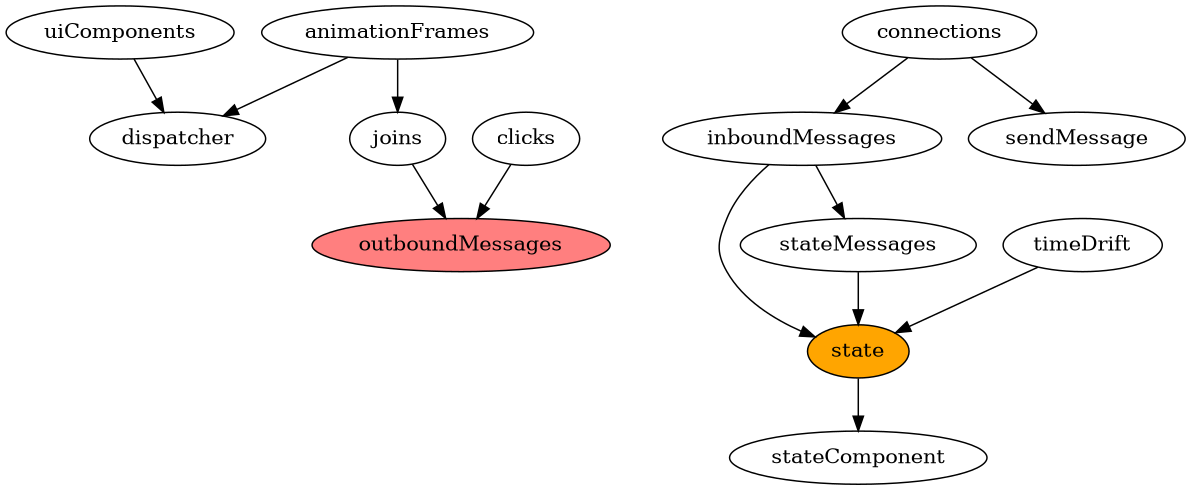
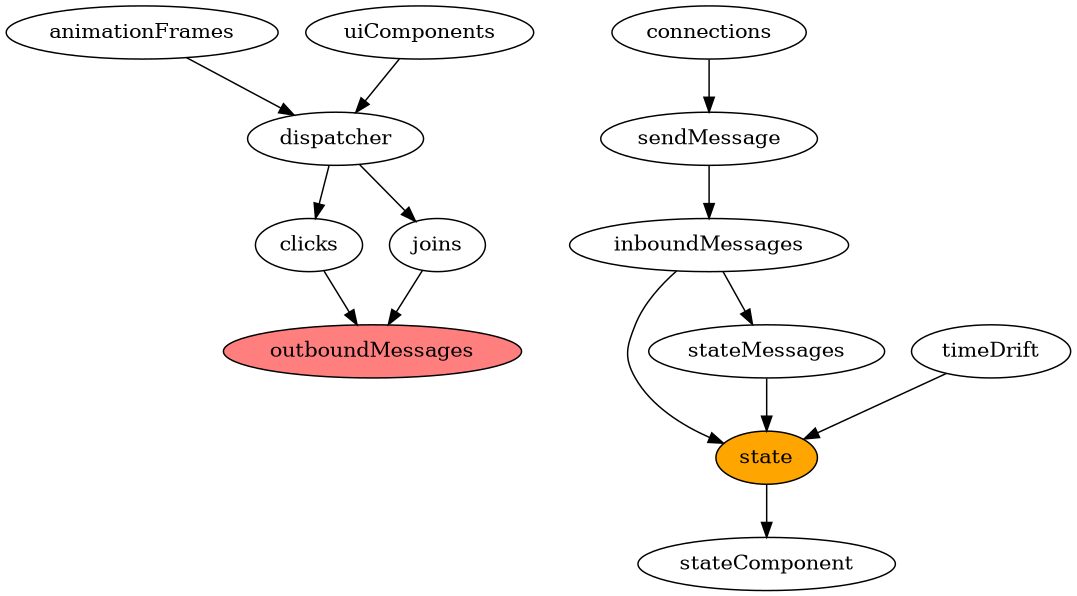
edge "animationFrames" -> "joins": now "dispatcher" -> "joins"
edge "connections" -> "inboundMessages": now "sendMessage" -> "inboundMessages"
edge "dispatcher" -> "clicks": added
